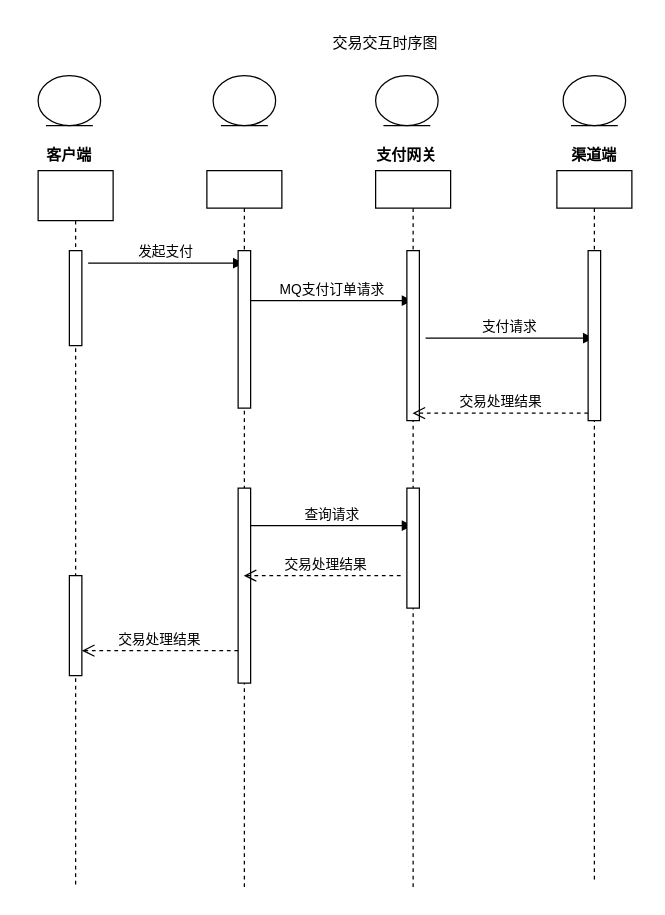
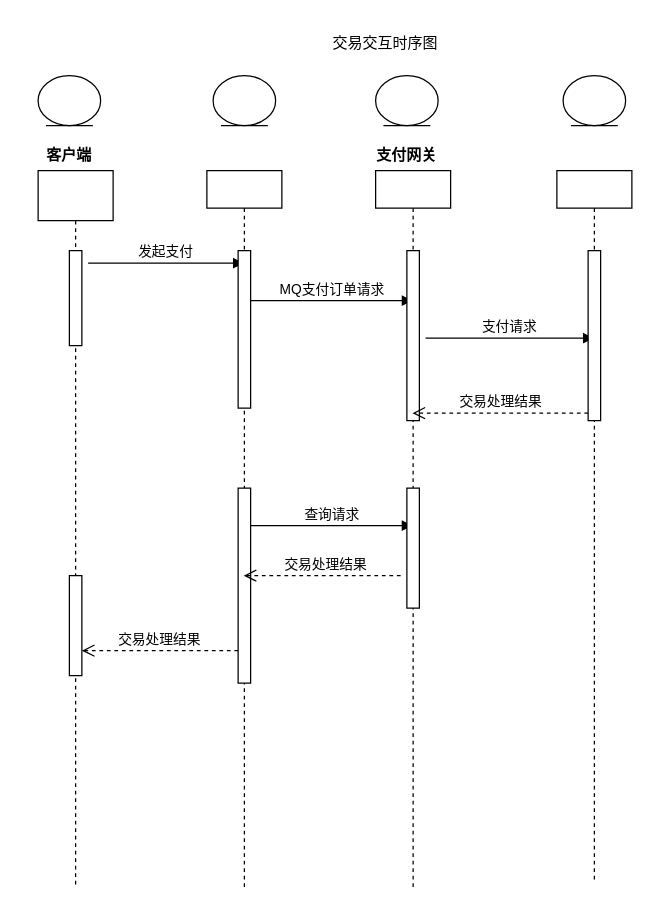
node "渠道端": removed
